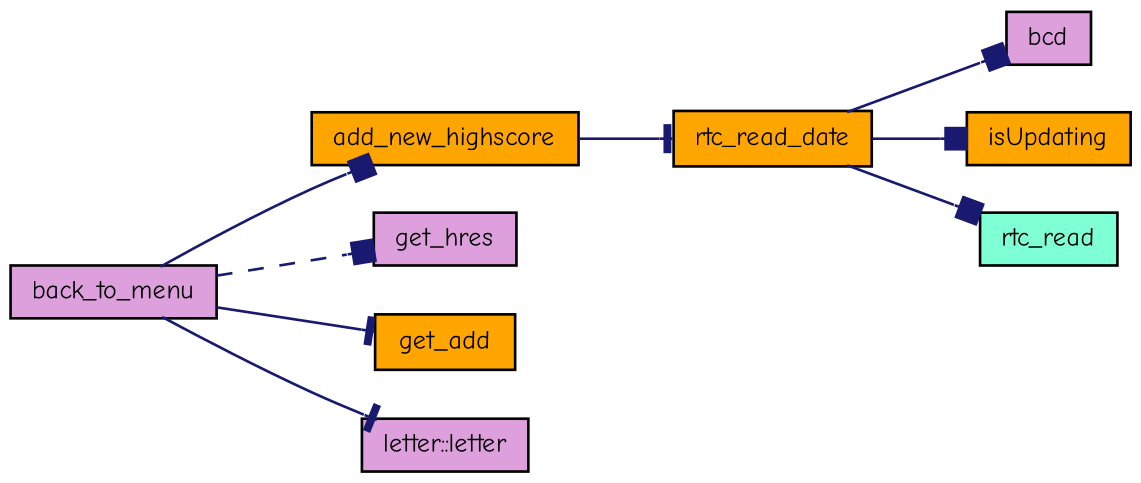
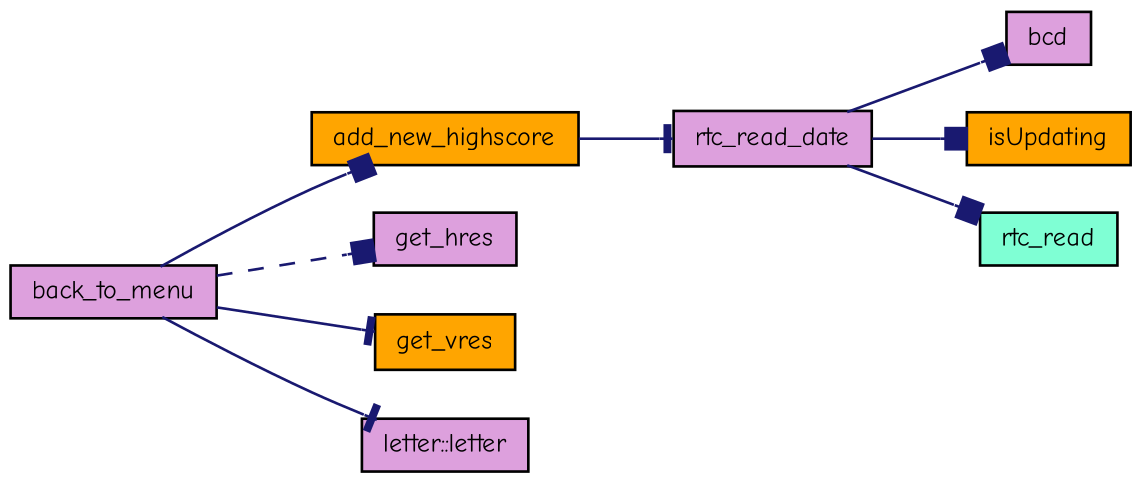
node "rtc_read_date": fillcolor orange -> plum
node "get_add": label "get_add" -> "get_vres"
